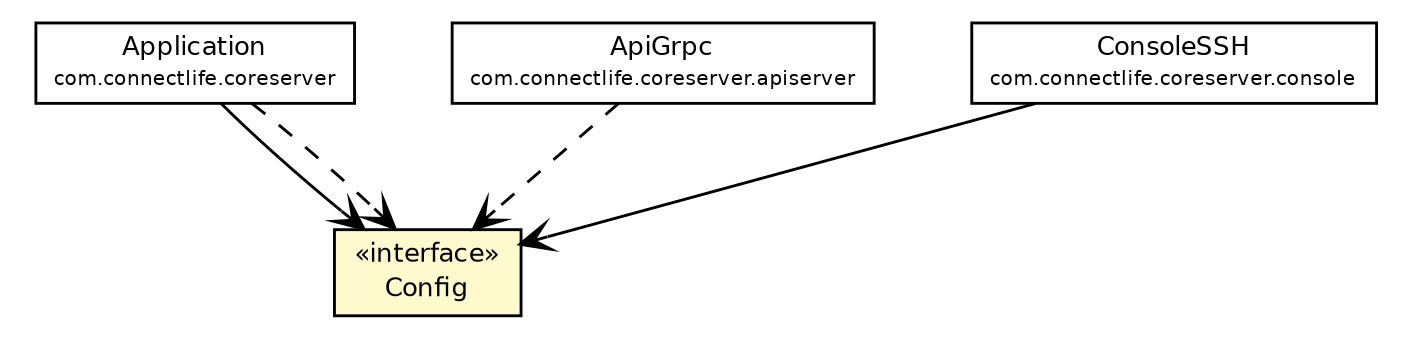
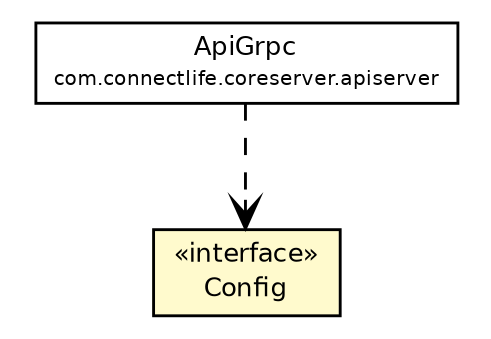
node "Application": removed
node "ConsoleSSH": removed
